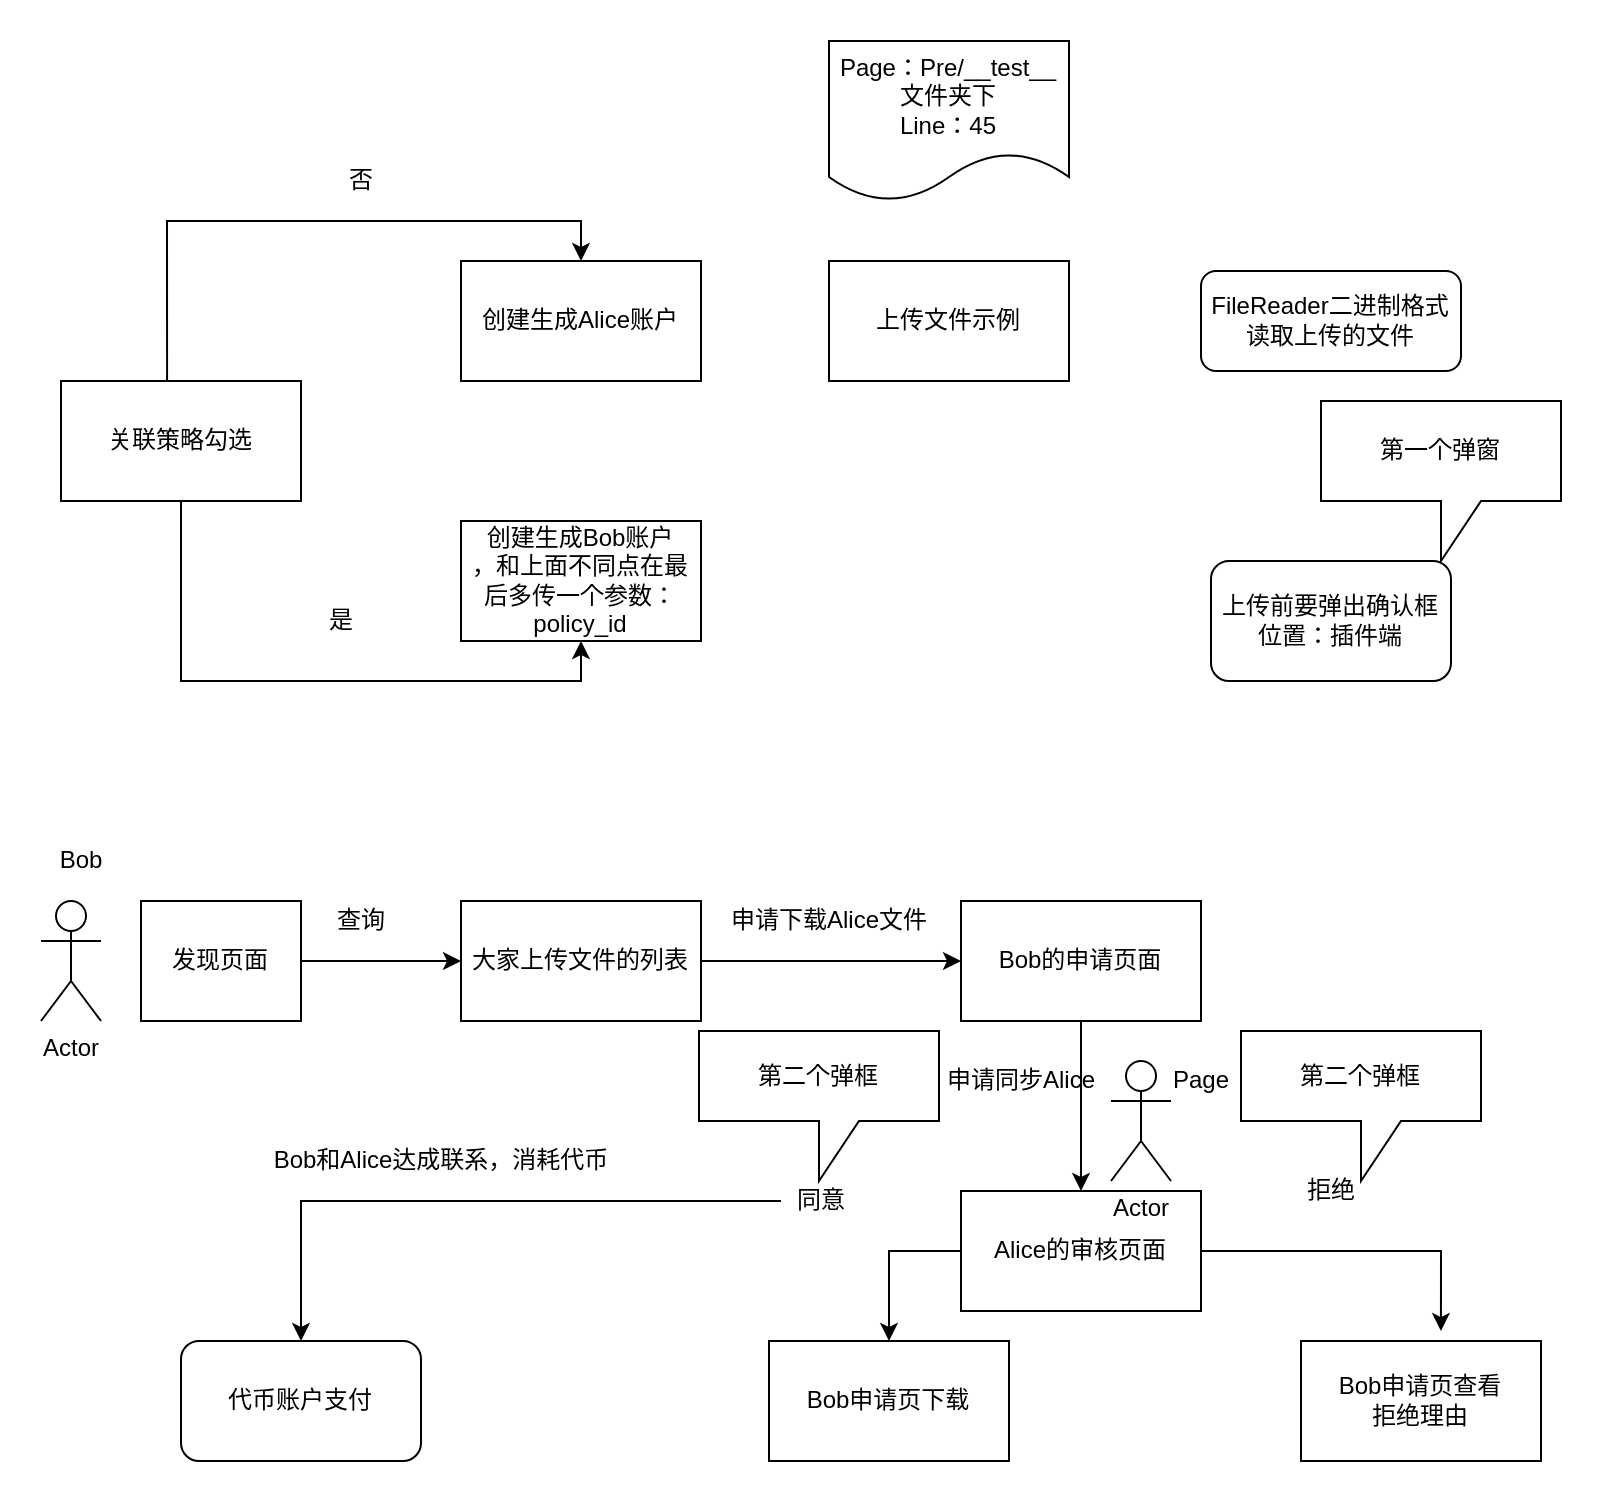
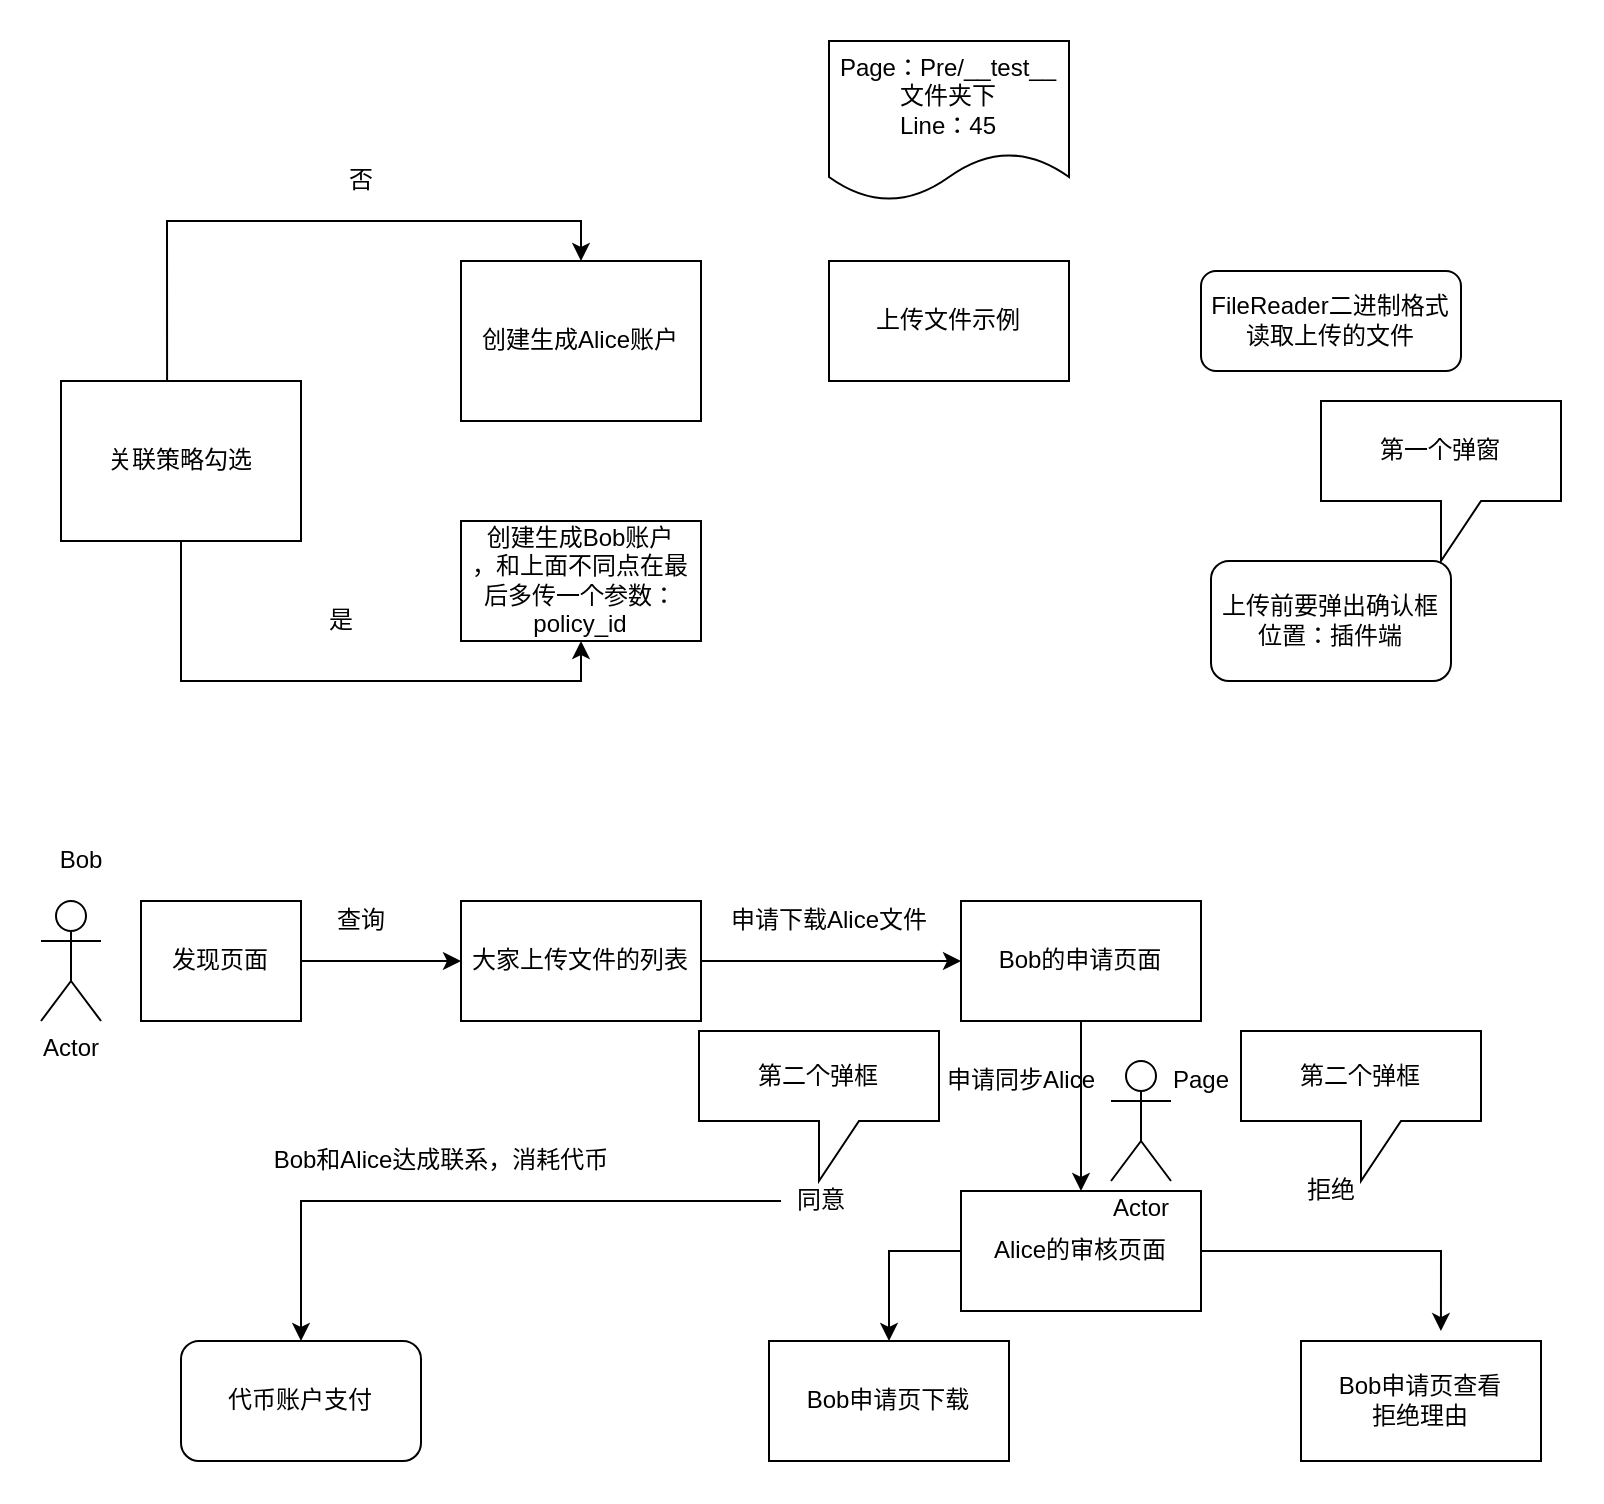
node "创建生成Alice账户": size 240x120 -> 240x160
node "关联策略勾选": size 240x120 -> 240x160
